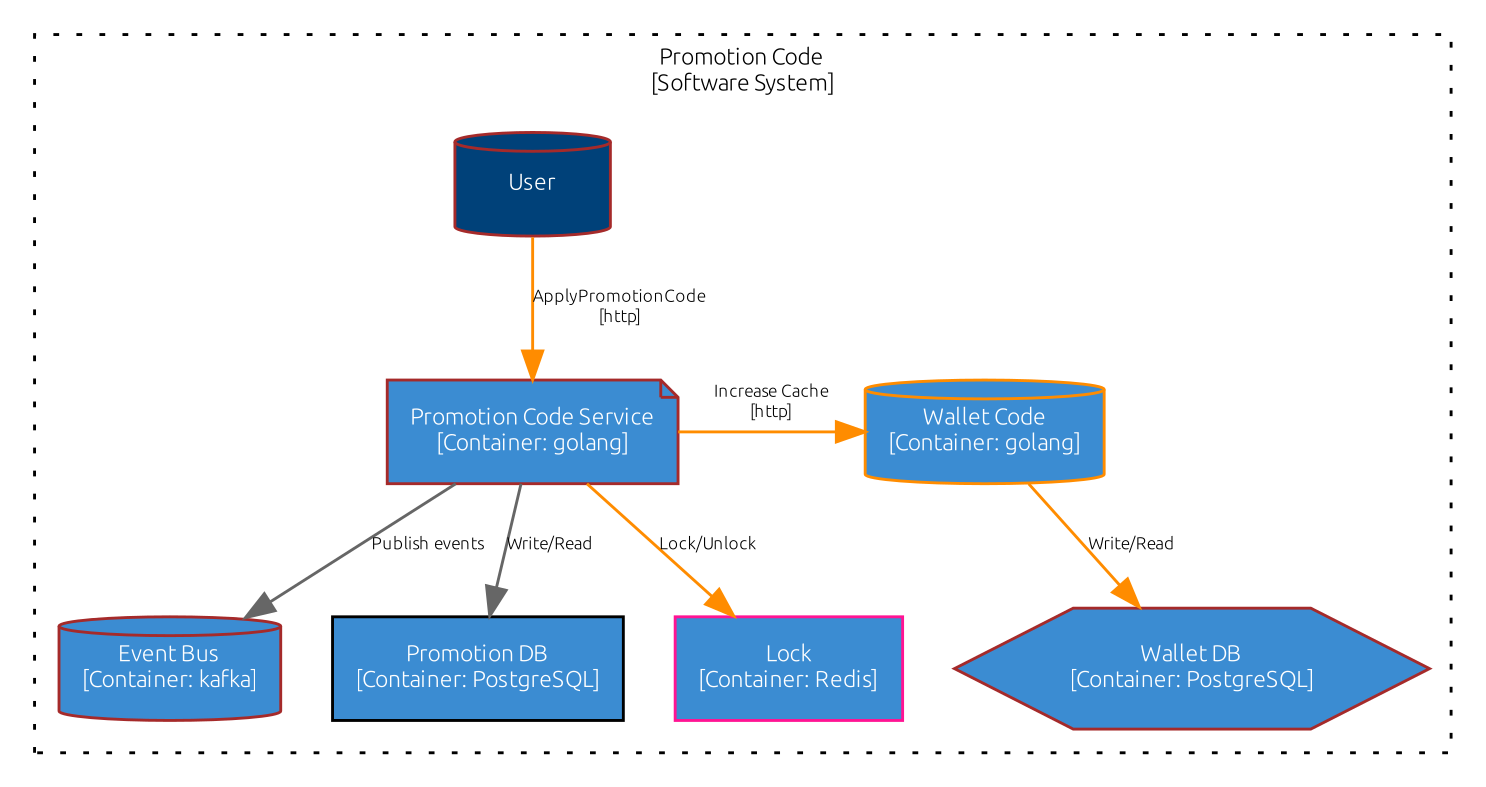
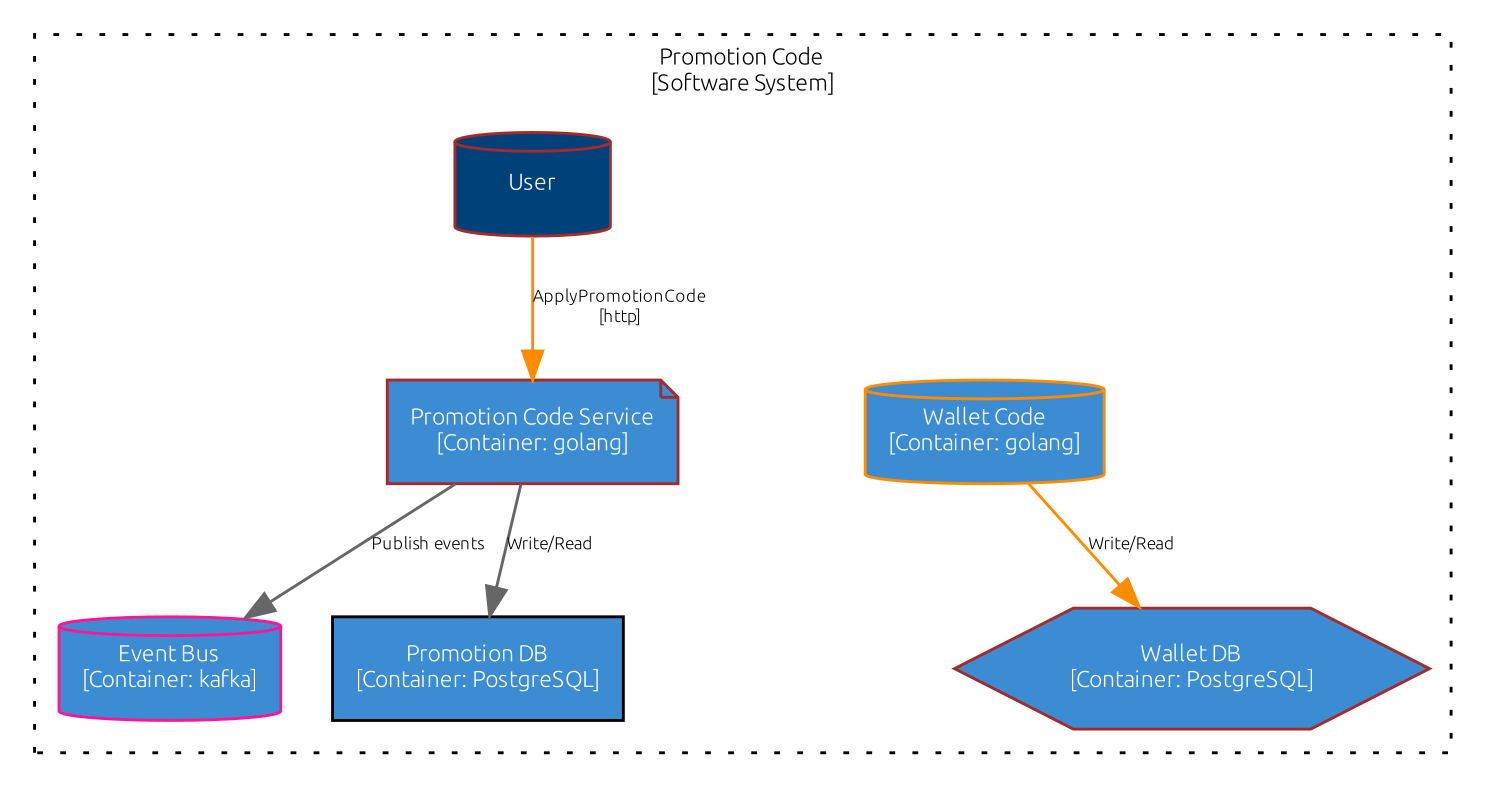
edge "Promotion Code Service [Container: golang]" -> "Wallet Code [Container: golang]": removed, label "Increase Cache [http]"
node "Event Bus [Container: kafka]": color brown -> deeppink
node "Lock [Container: Redis]": removed
